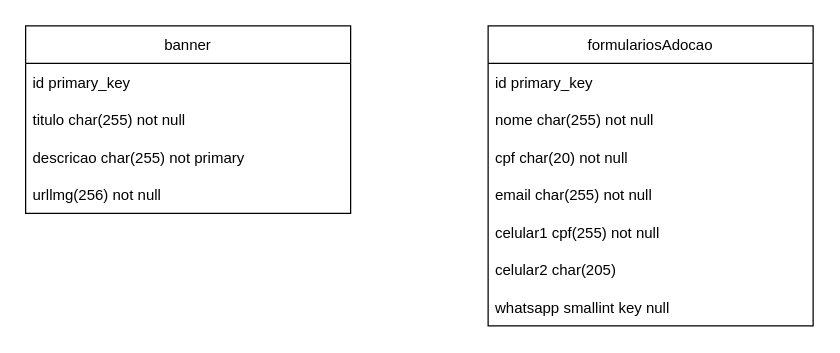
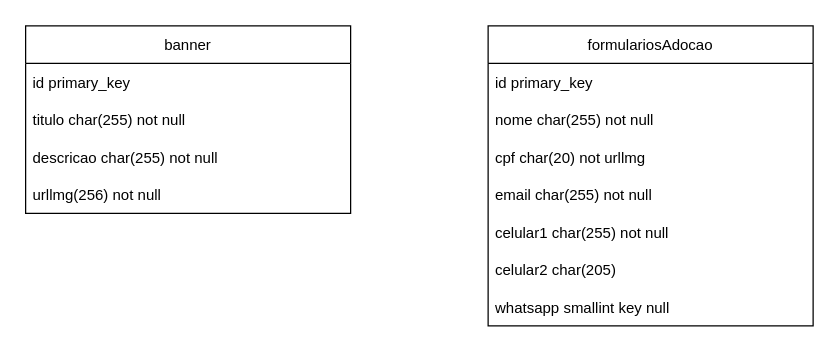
node "descricao char(255) not primary": label "descricao char(255) not primary" -> "descricao char(255) not null"
node "cpf char(20) not null": label "cpf char(20) not null" -> "cpf char(20) not urllmg"
node "celular1 cpf(255) not null": label "celular1 cpf(255) not null" -> "celular1 char(255) not null"
